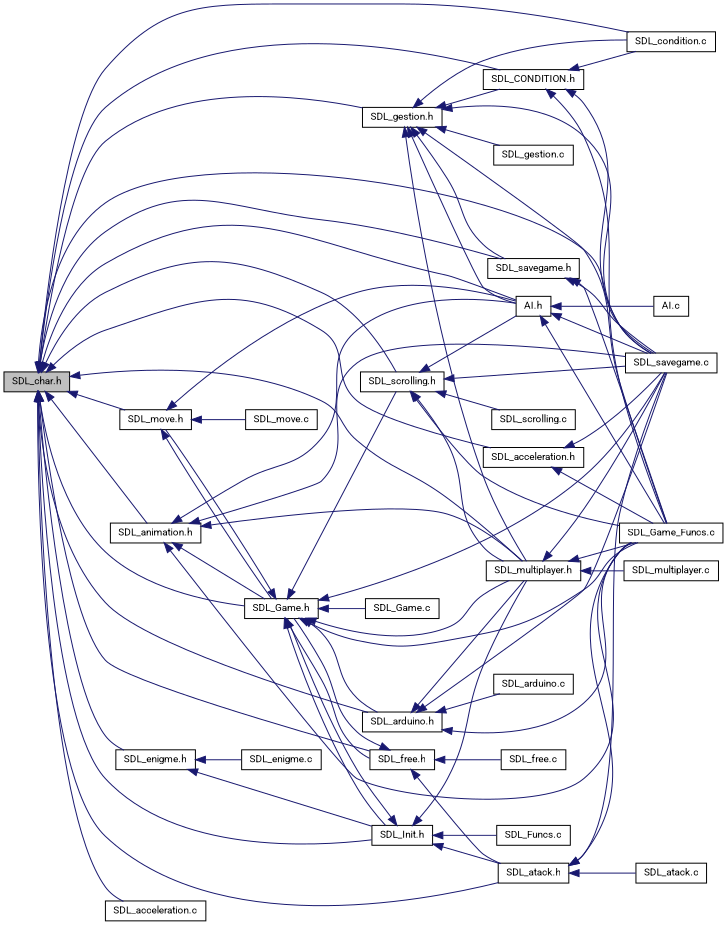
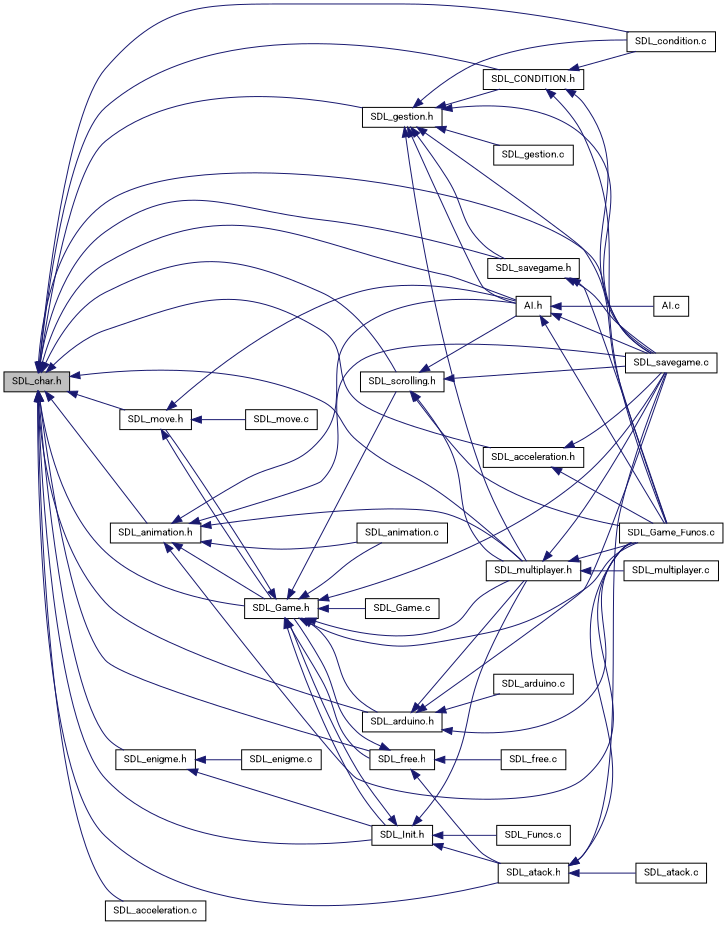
node "SDL_scrolling.c": removed
node "SDL_animation.c": added
